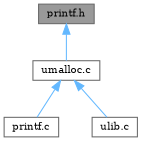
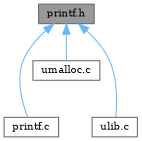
edge "printf.c" -> "umalloc.c": now "printf.c" -> "printf.h"
edge "ulib.c" -> "umalloc.c": now "ulib.c" -> "printf.h"
